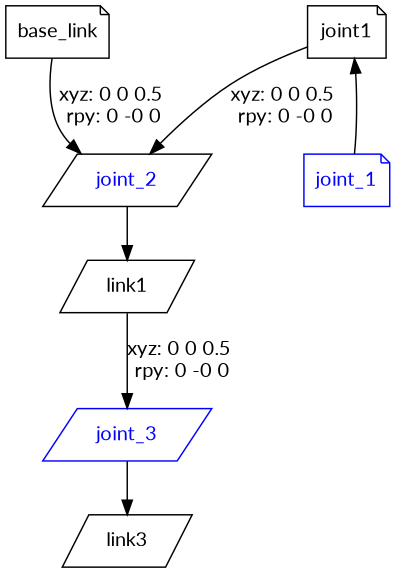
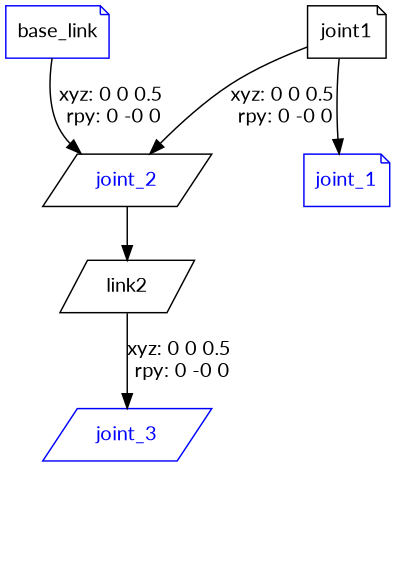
node "base_link": color black -> blue
edge "joint_1" -> "joint1": reversed
node "link1": label "link1" -> "link2"
node "link3": removed
